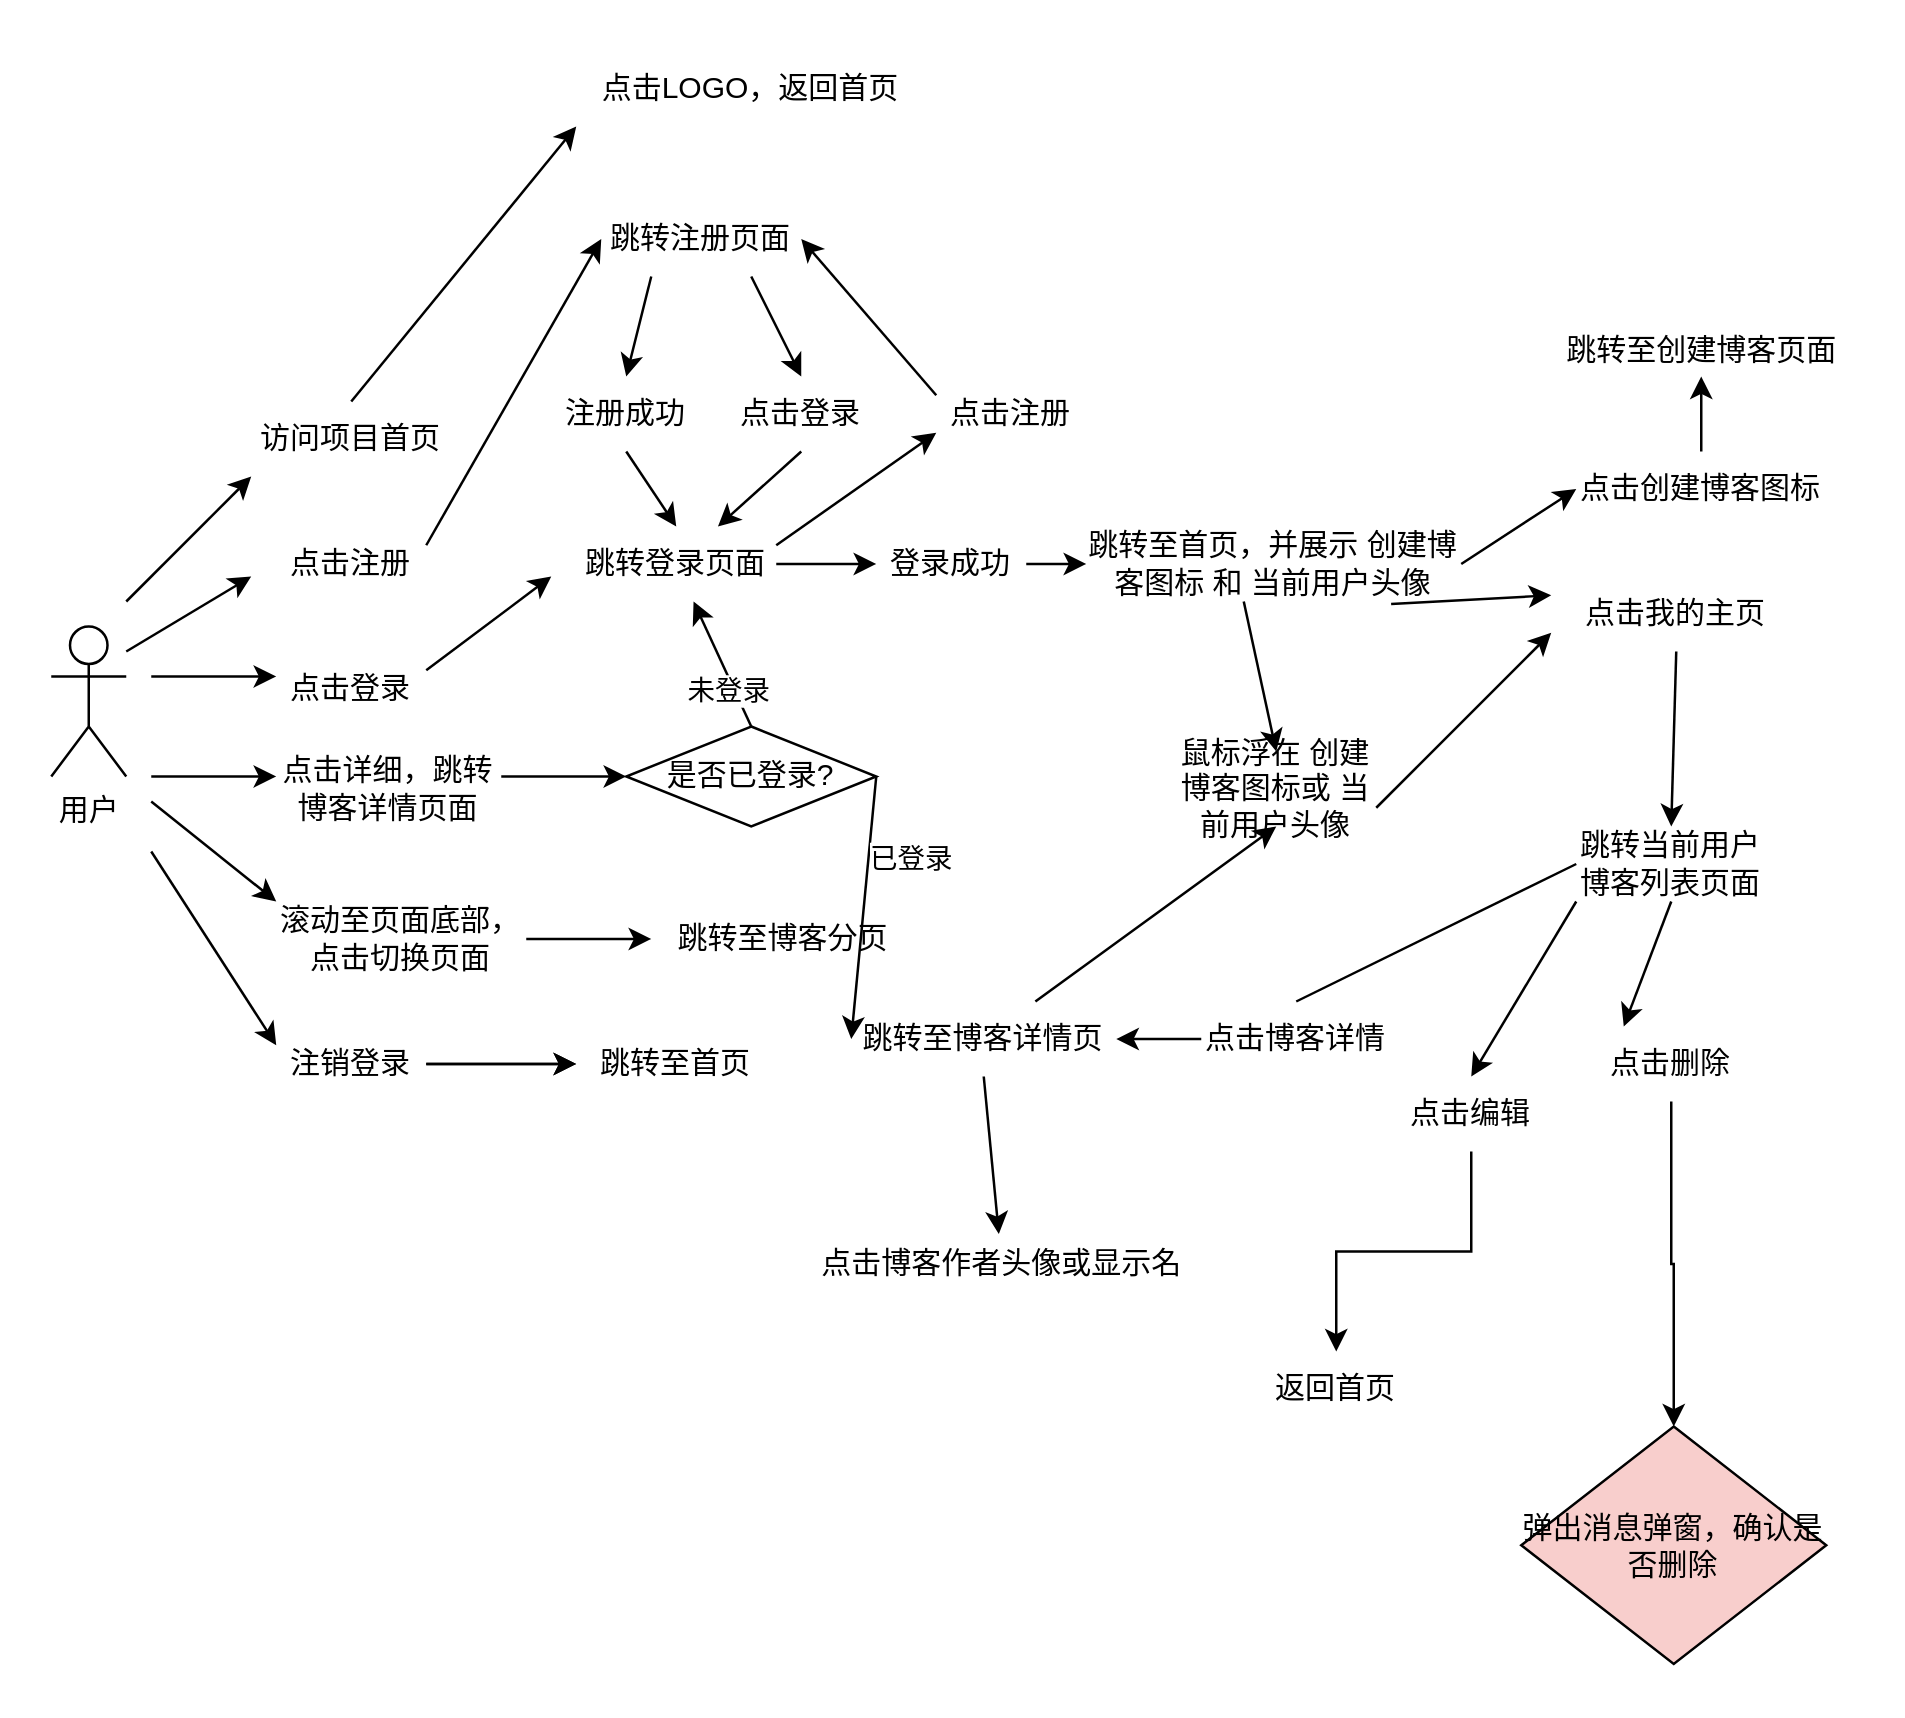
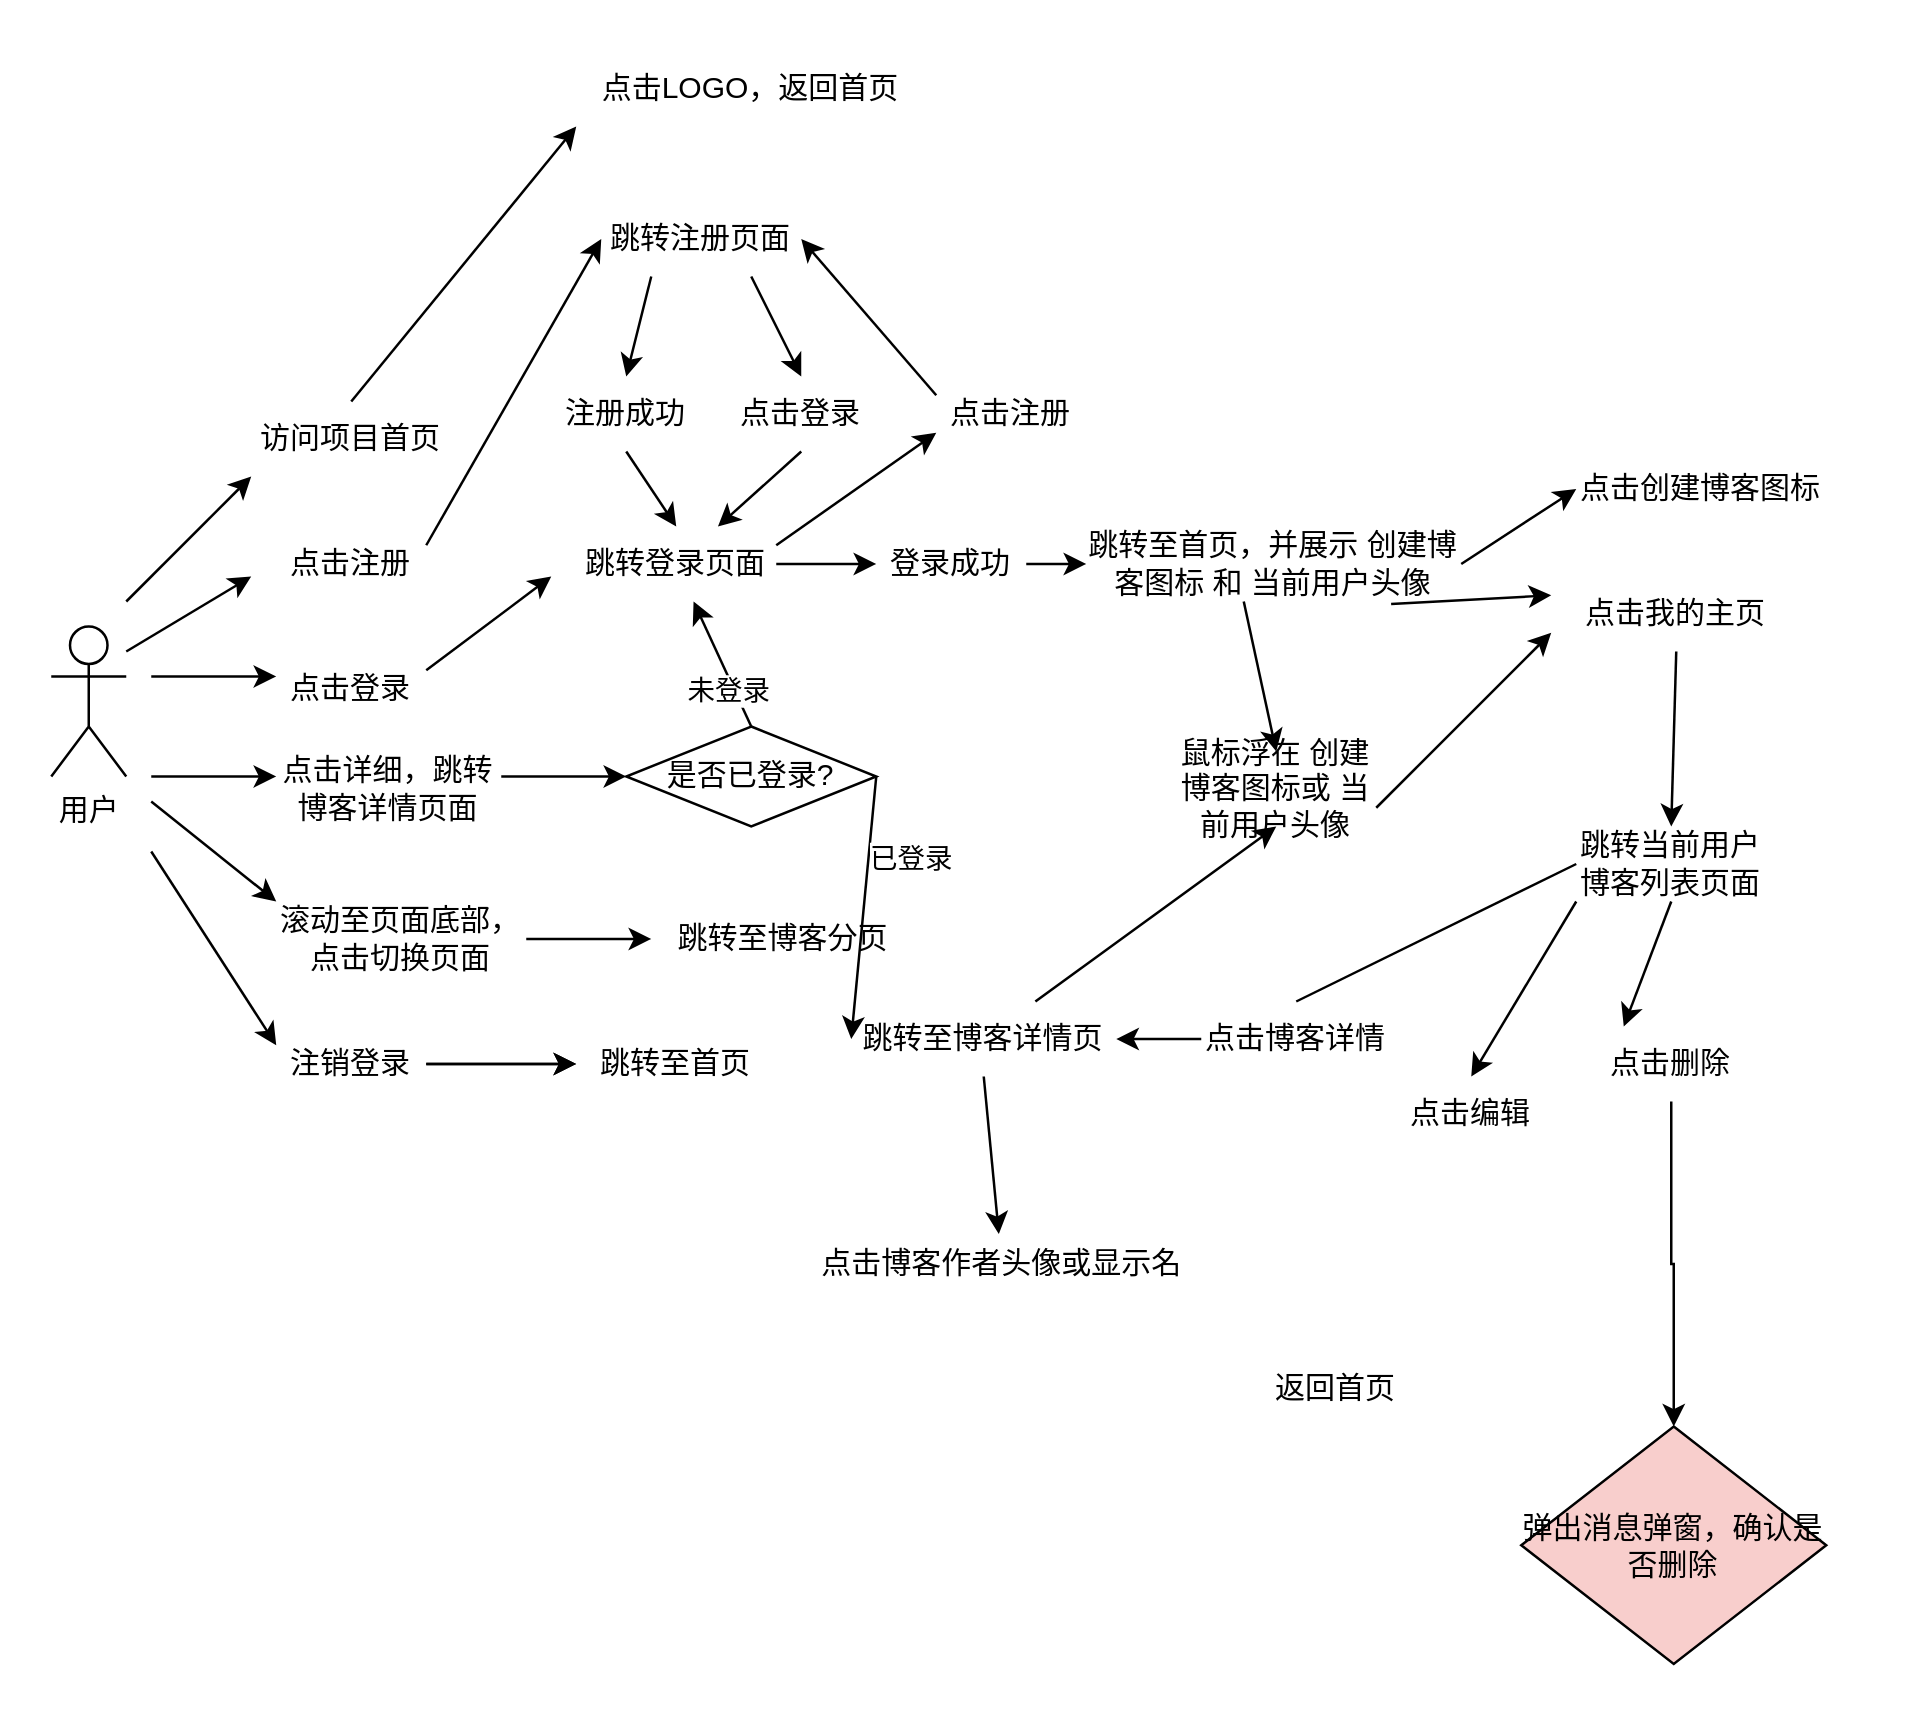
node "跳转至创建博客页面": removed
edge "点击创建博客图标" -> "跳转至创建博客页面": removed
edge "点击编辑" -> "返回首页": removed
